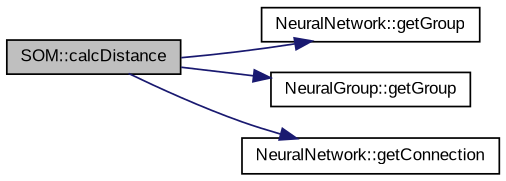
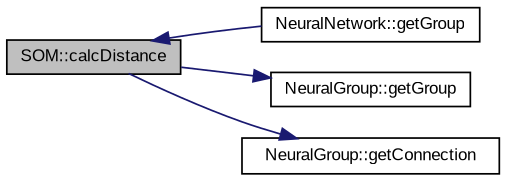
edge "SOM::calcDistance" -> "NeuralNetwork::getGroup": reversed
node "NeuralNetwork::getConnection": label "NeuralNetwork::getConnection" -> "NeuralGroup::getConnection"
